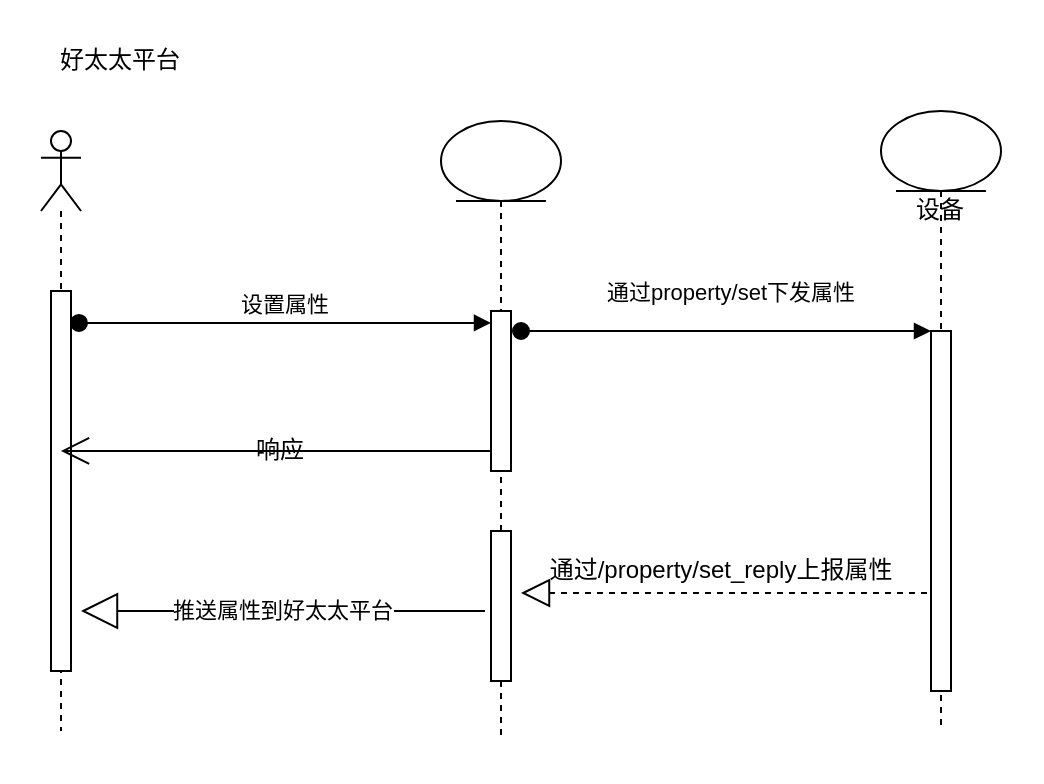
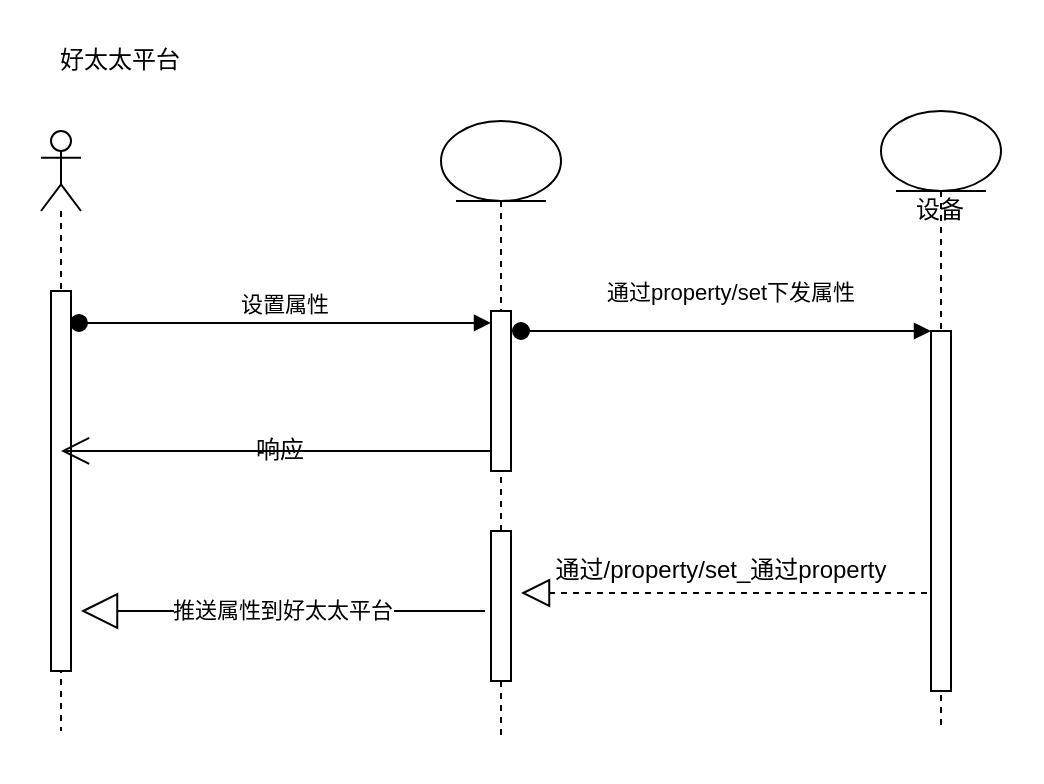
node "通过/property/set_reply上报属性": label "通过/property/set_reply上报属性" -> "通过/property/set_通过property"
